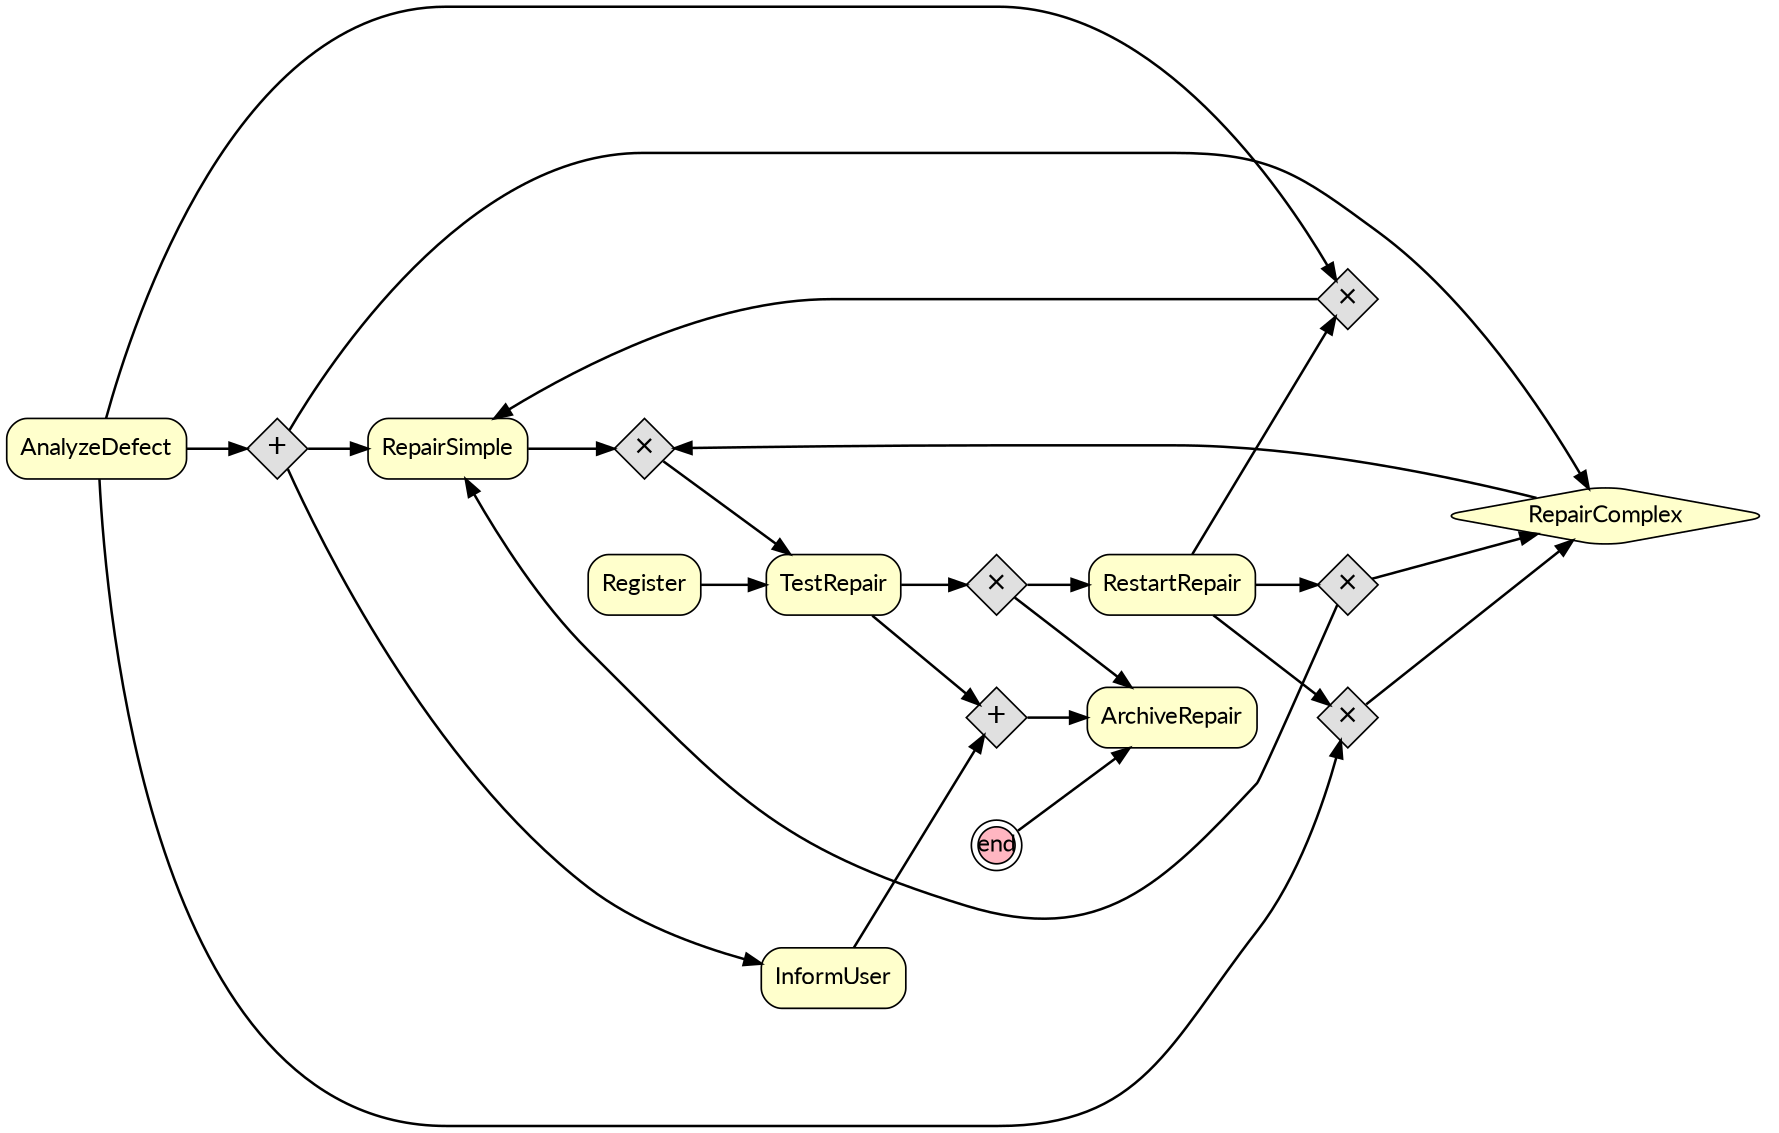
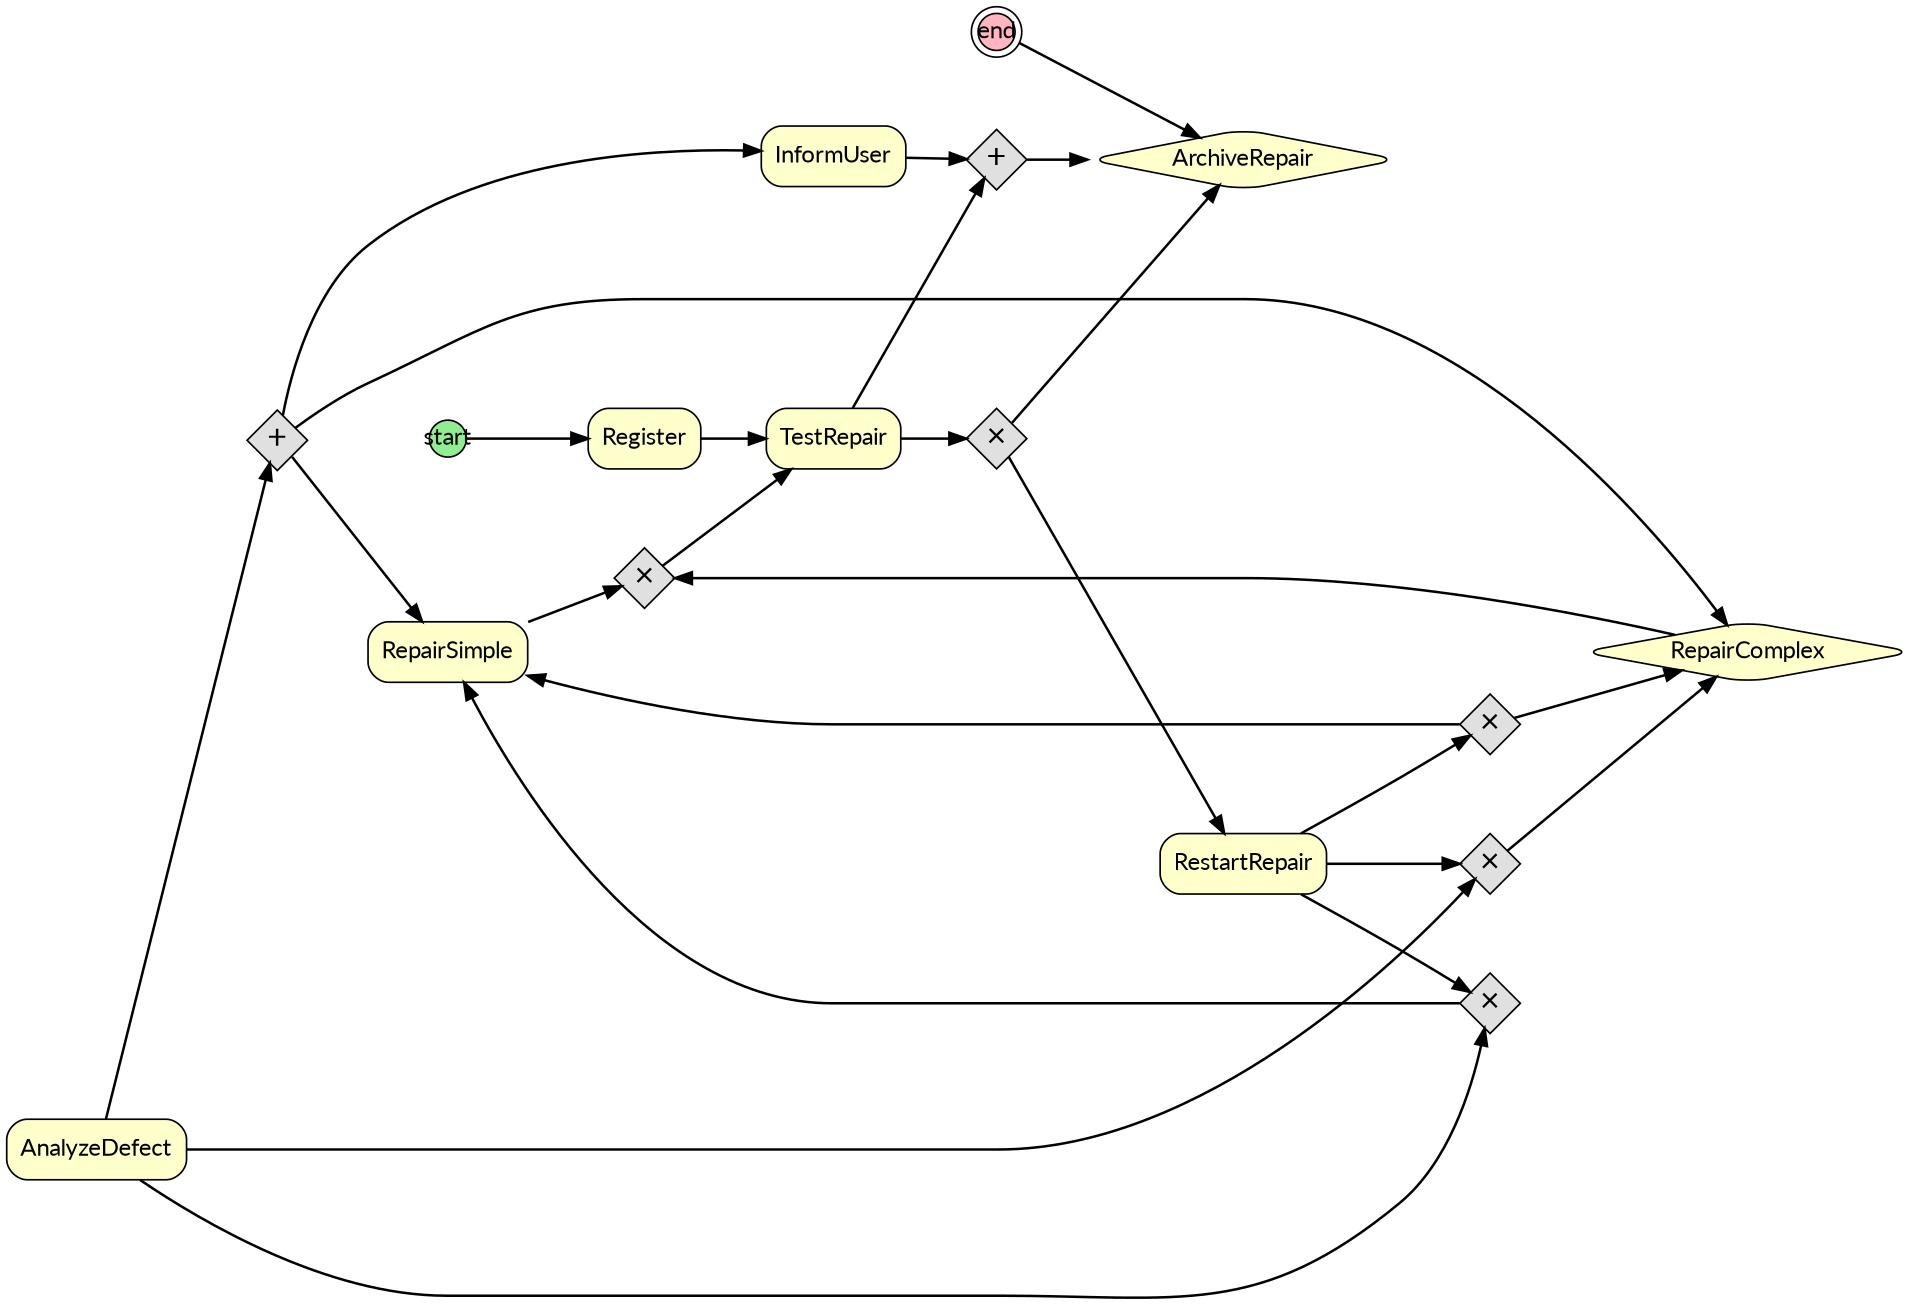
node "start": added
node "ArchiveRepair": shape box -> diamond
